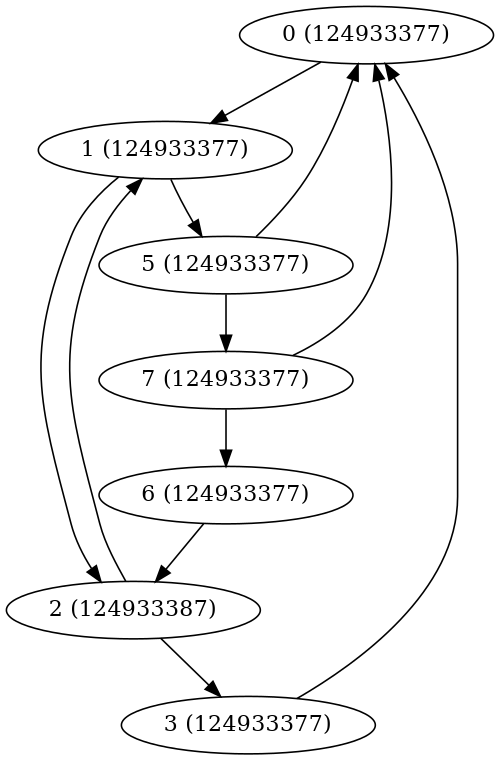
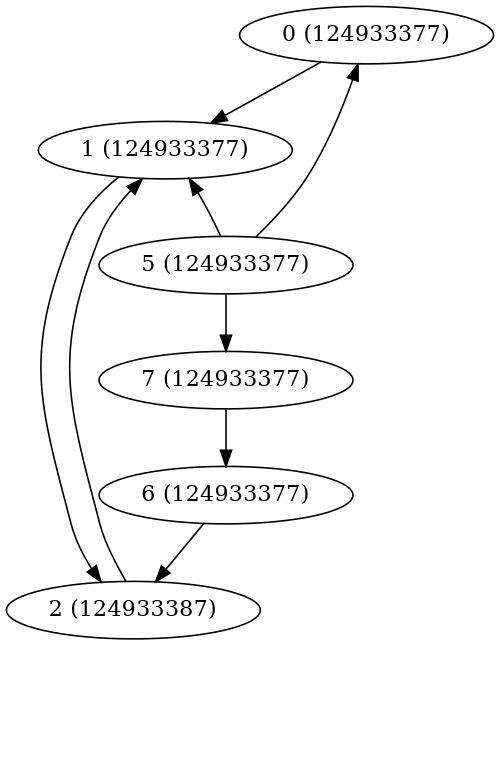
edge "1 (124933377)" -> "5 (124933377)": reversed
edge "7 (124933377)" -> "0 (124933377)": removed
node "3 (124933377)": removed
